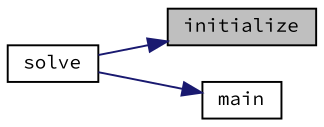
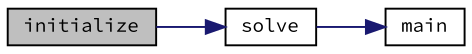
edge "solve" -> "initialize": reversed
